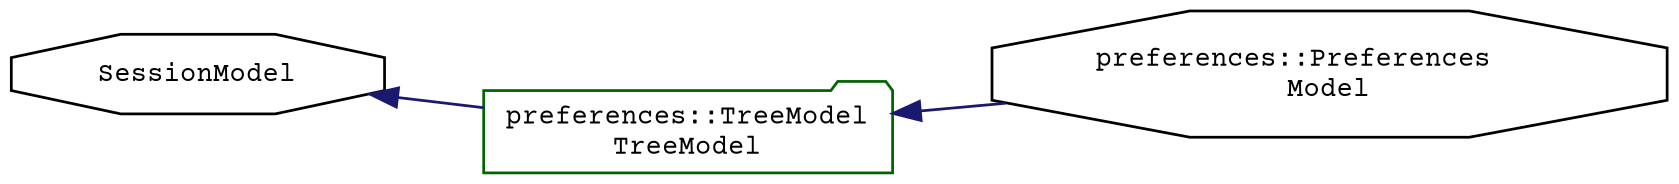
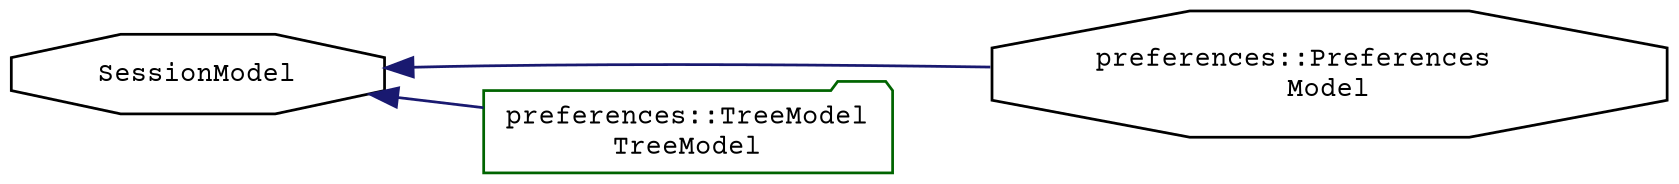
edge "preferences::Preferences Model" -> "preferences::TreeModel TreeModel": now "preferences::Preferences Model" -> "SessionModel"
